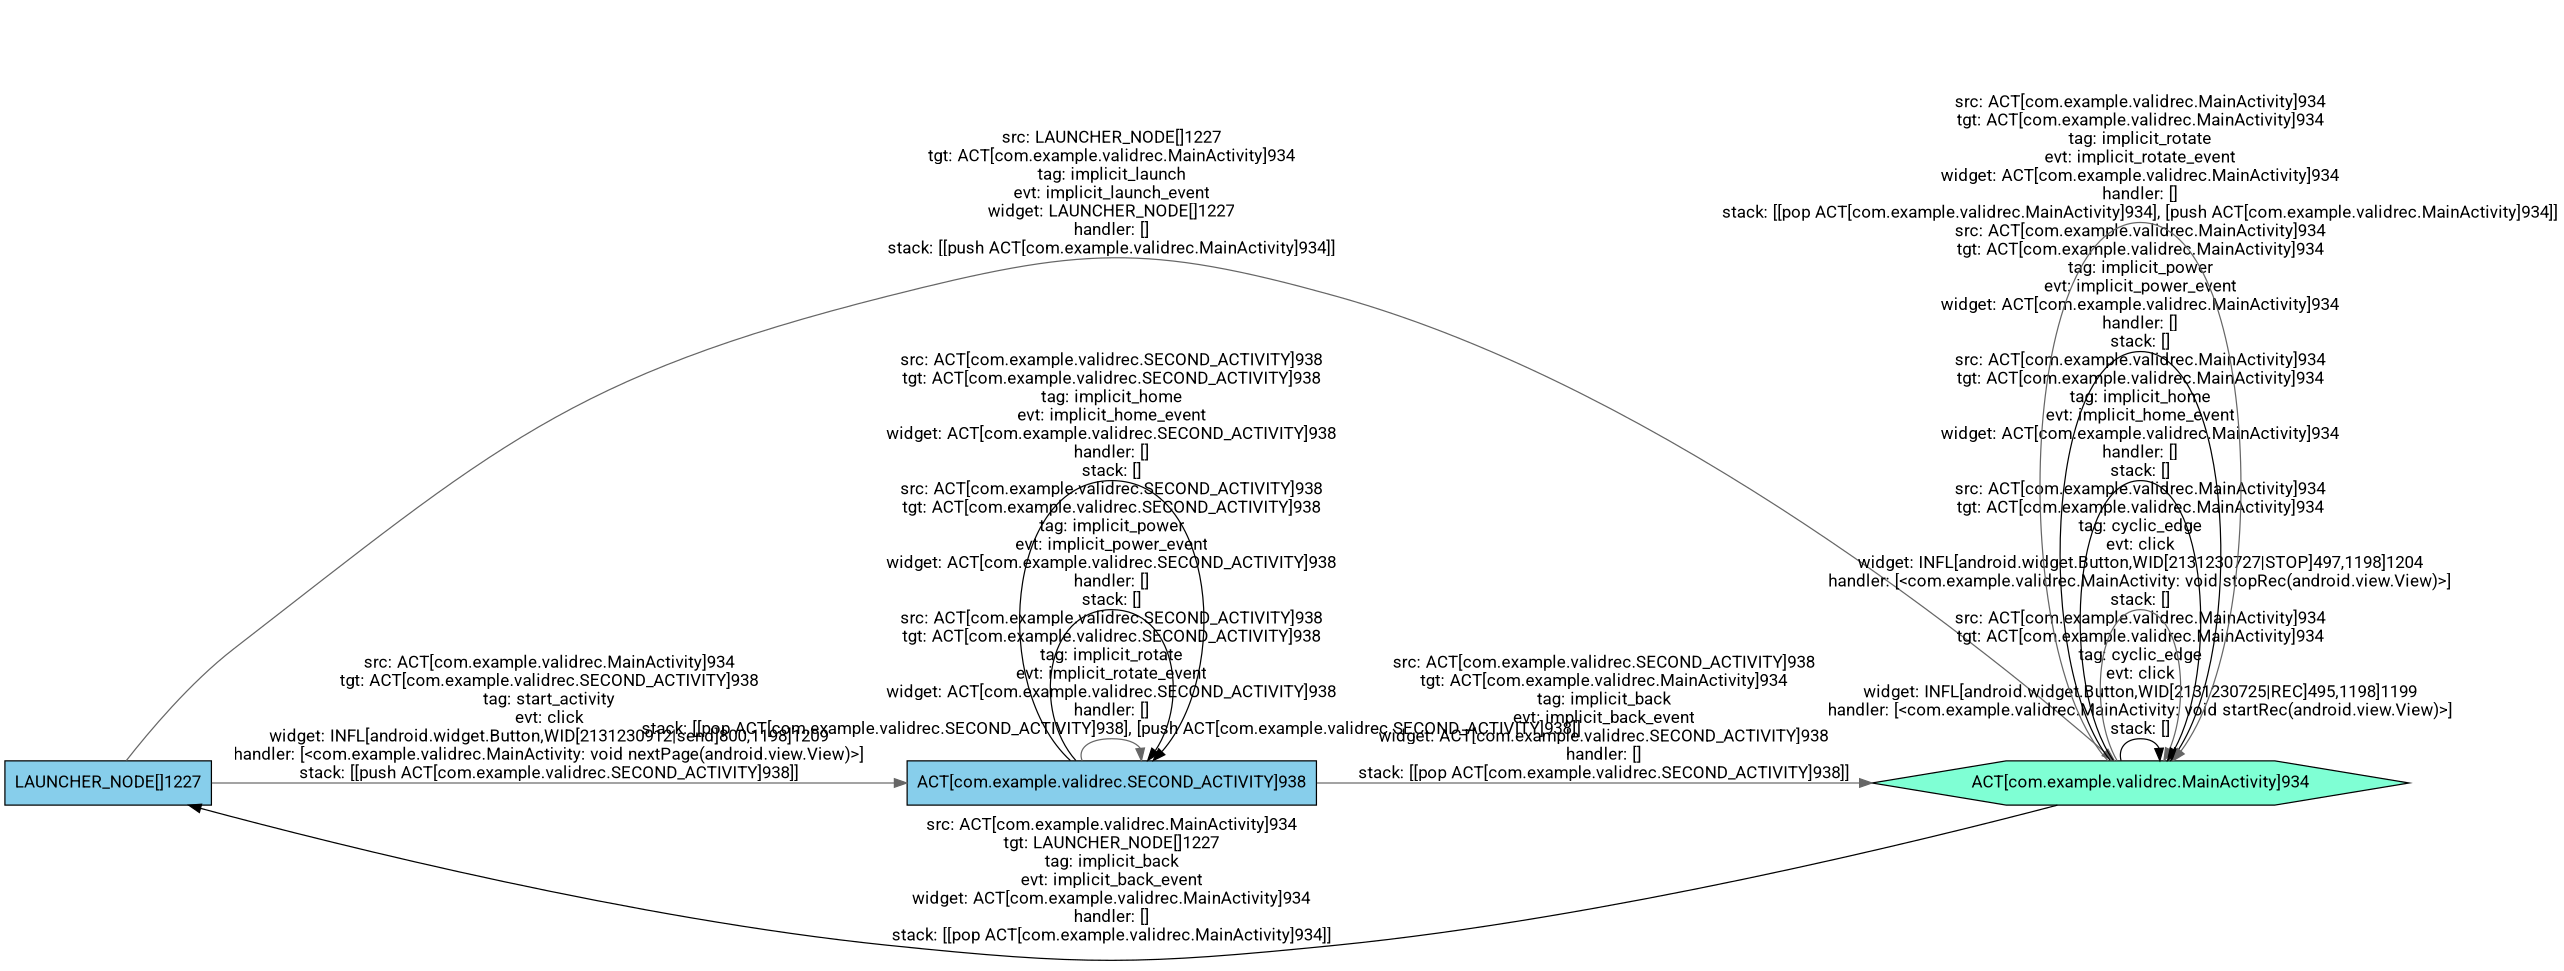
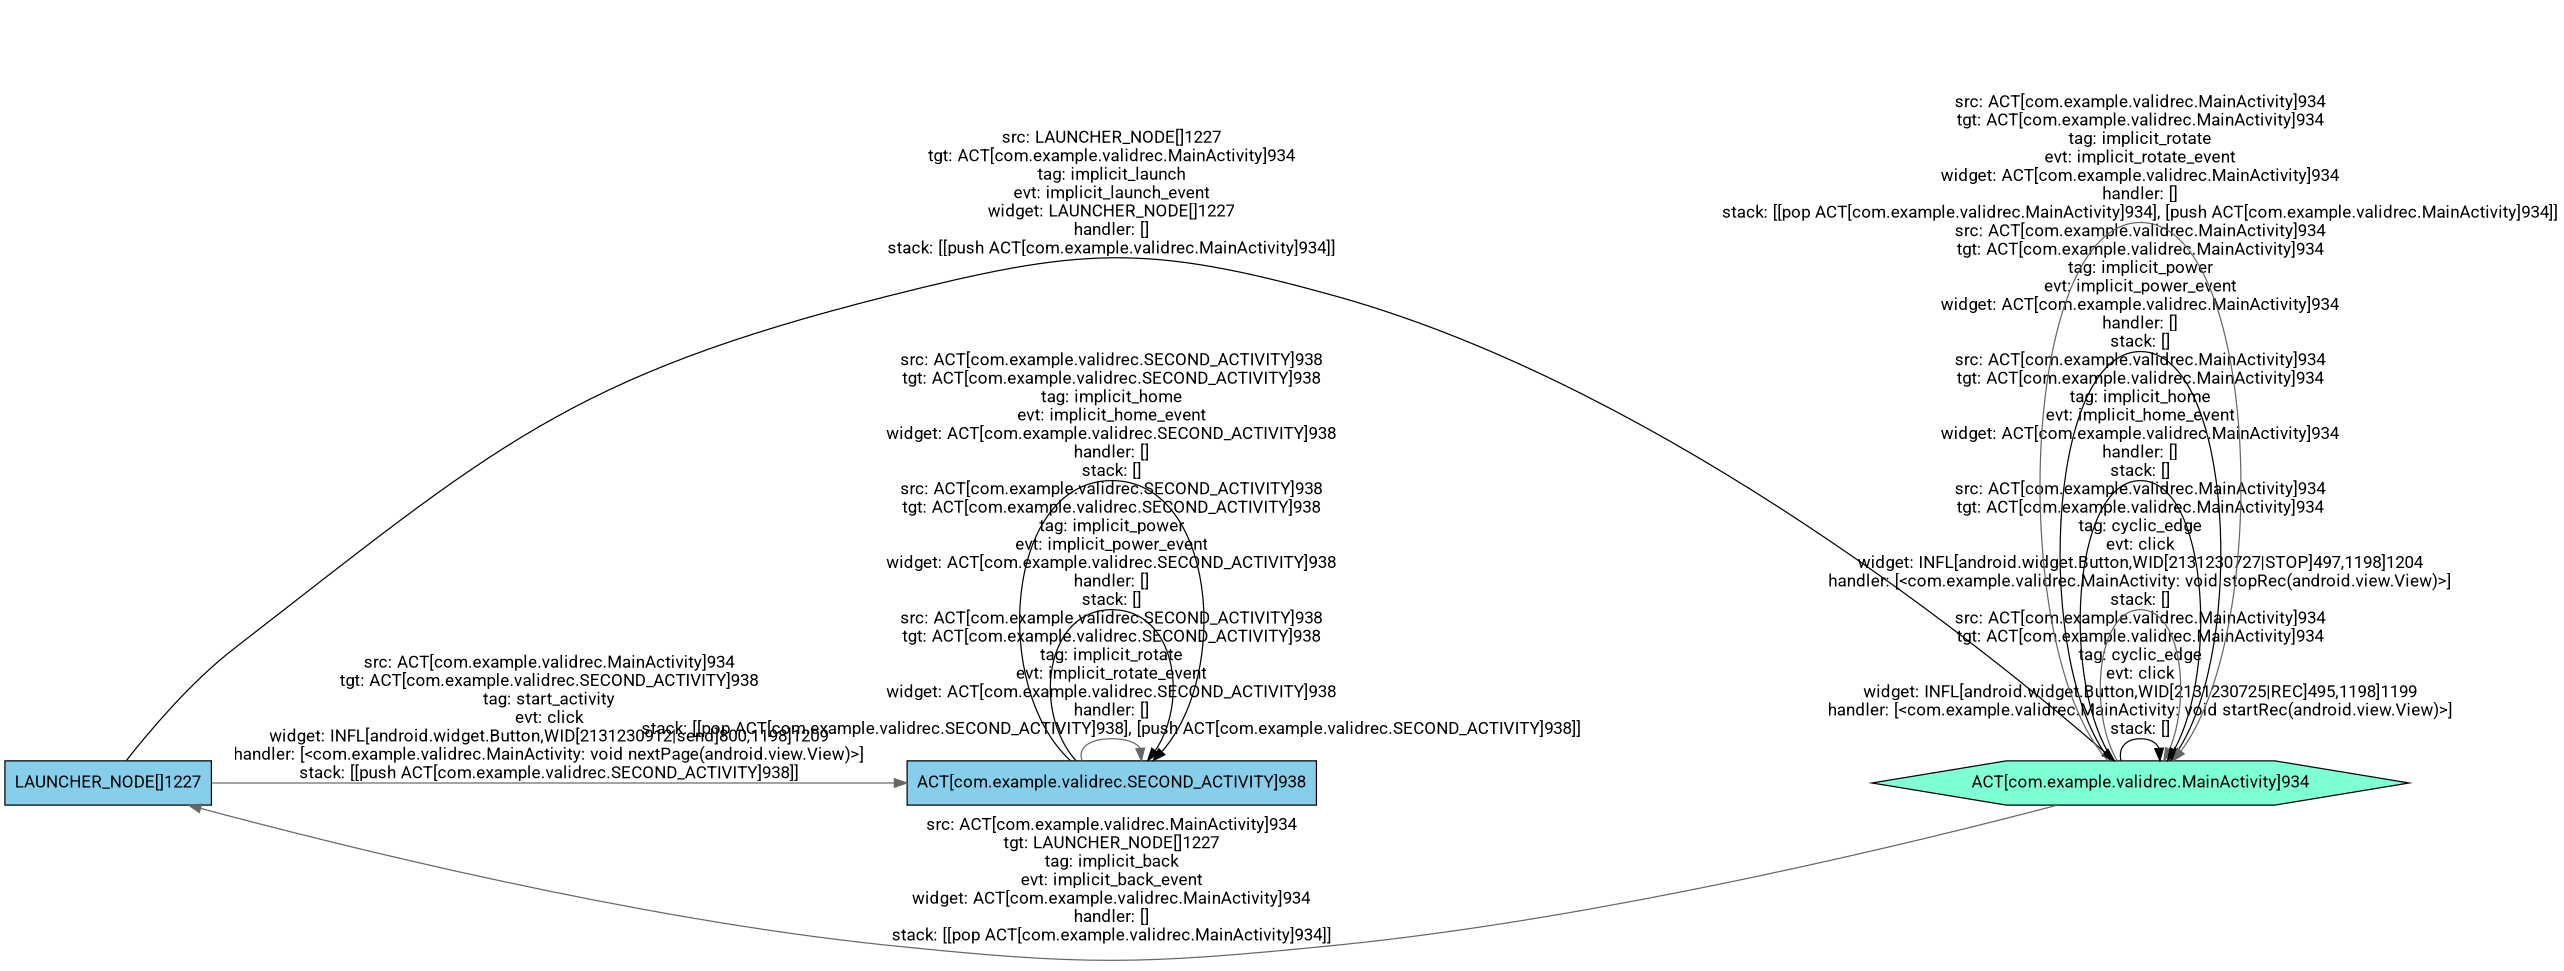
edge "LAUNCHER_NODE[]1227" -> "ACT[com.example.validrec.MainActivity]934": color gray40 -> black
edge "ACT[com.example.validrec.SECOND_ACTIVITY]938" -> "ACT[com.example.validrec.MainActivity]934": removed, label "src: ACT[com.example.validrec.SECOND_ACTIVITY]938 tgt: ACT[com.example.validrec.MainActivity]934 tag: implicit_back evt: implicit_back_event widget: ACT[com.example.validrec.SECOND_ACTIVITY]938 handler: [] stack: [[pop ACT[com.example.validrec.SECOND_ACTIVITY]938]]"
edge "ACT[com.example.validrec.MainActivity]934" -> "LAUNCHER_NODE[]1227": color black -> gray40
